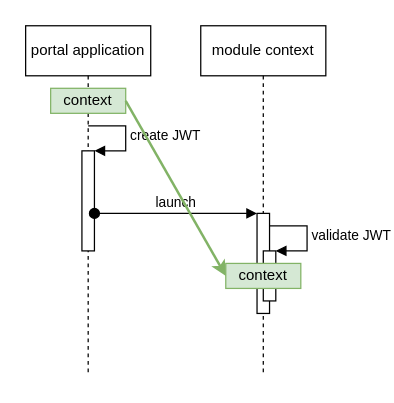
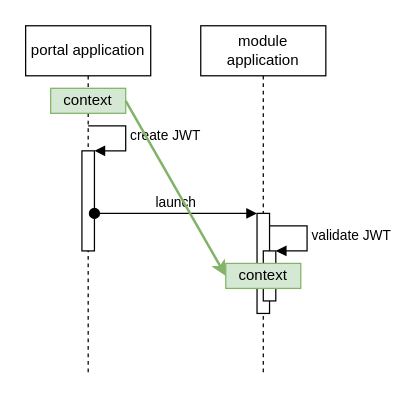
node "module context": label "module context" -> "module application"
